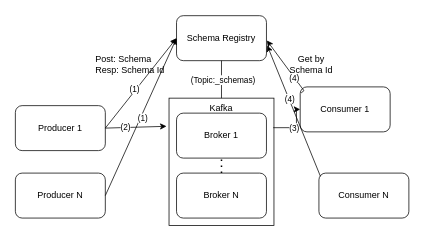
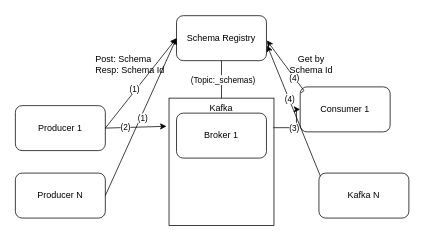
edge "Broker 1" -- "Broker N": removed
node "Broker N": removed
node "Consumer N": label "Consumer N" -> "Kafka N"
